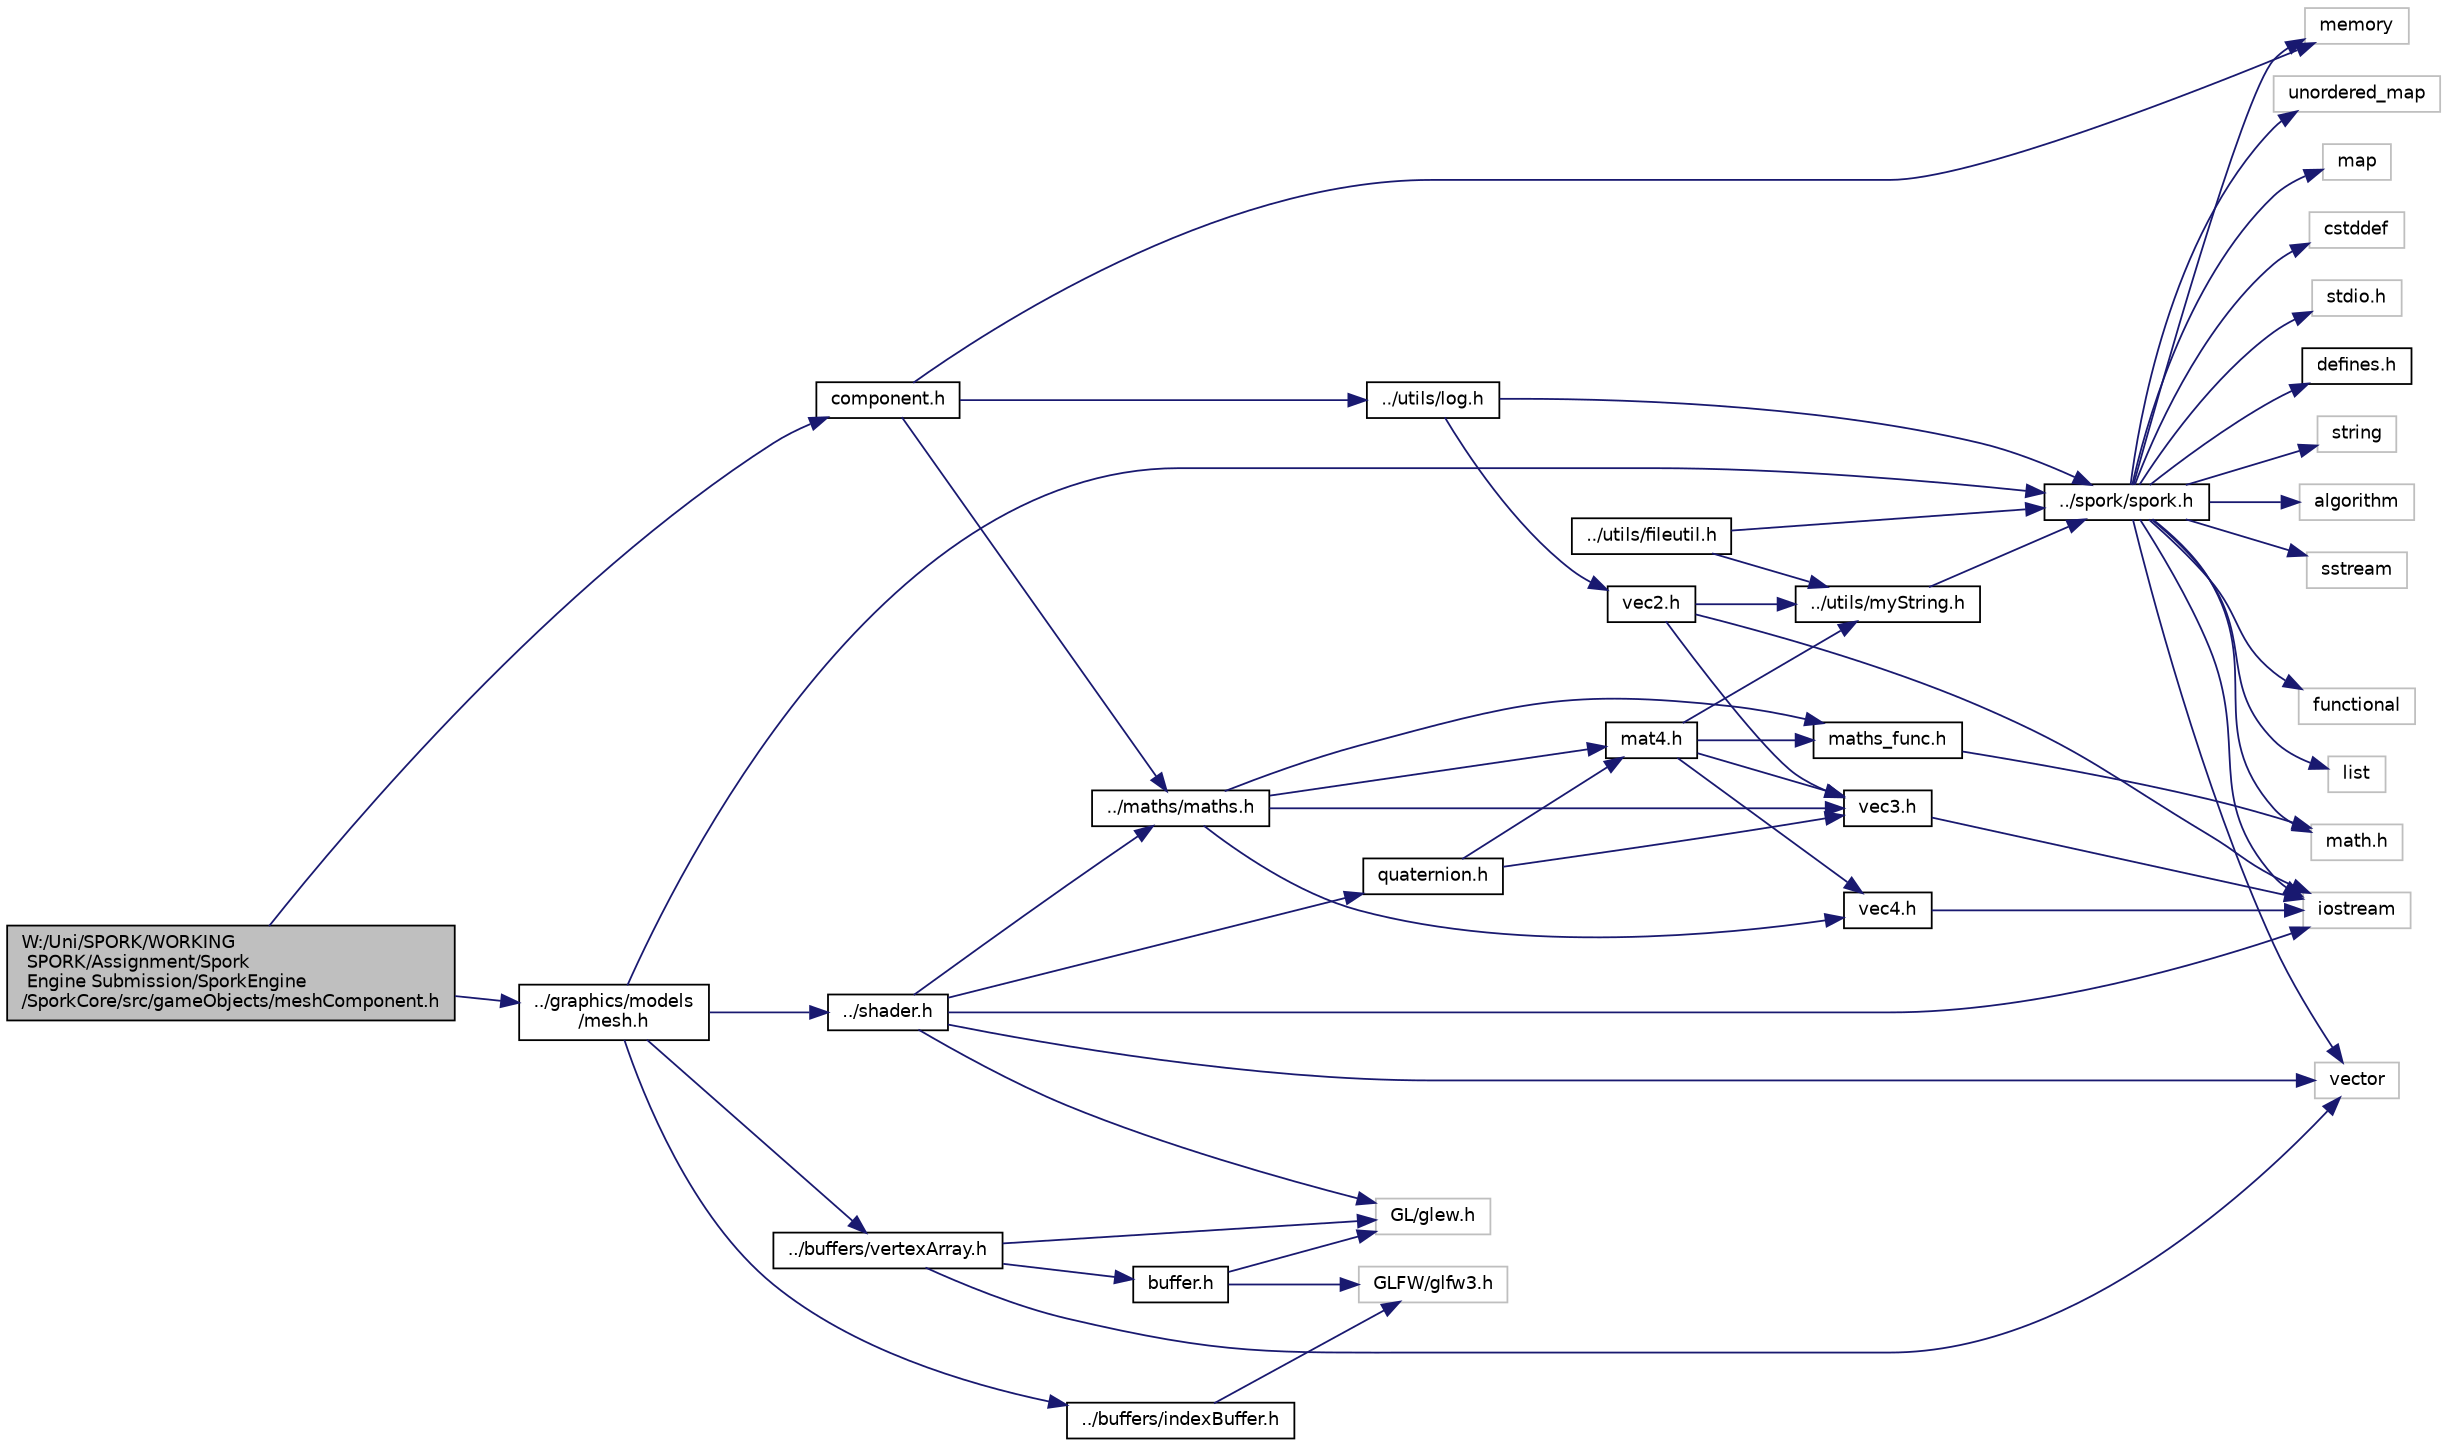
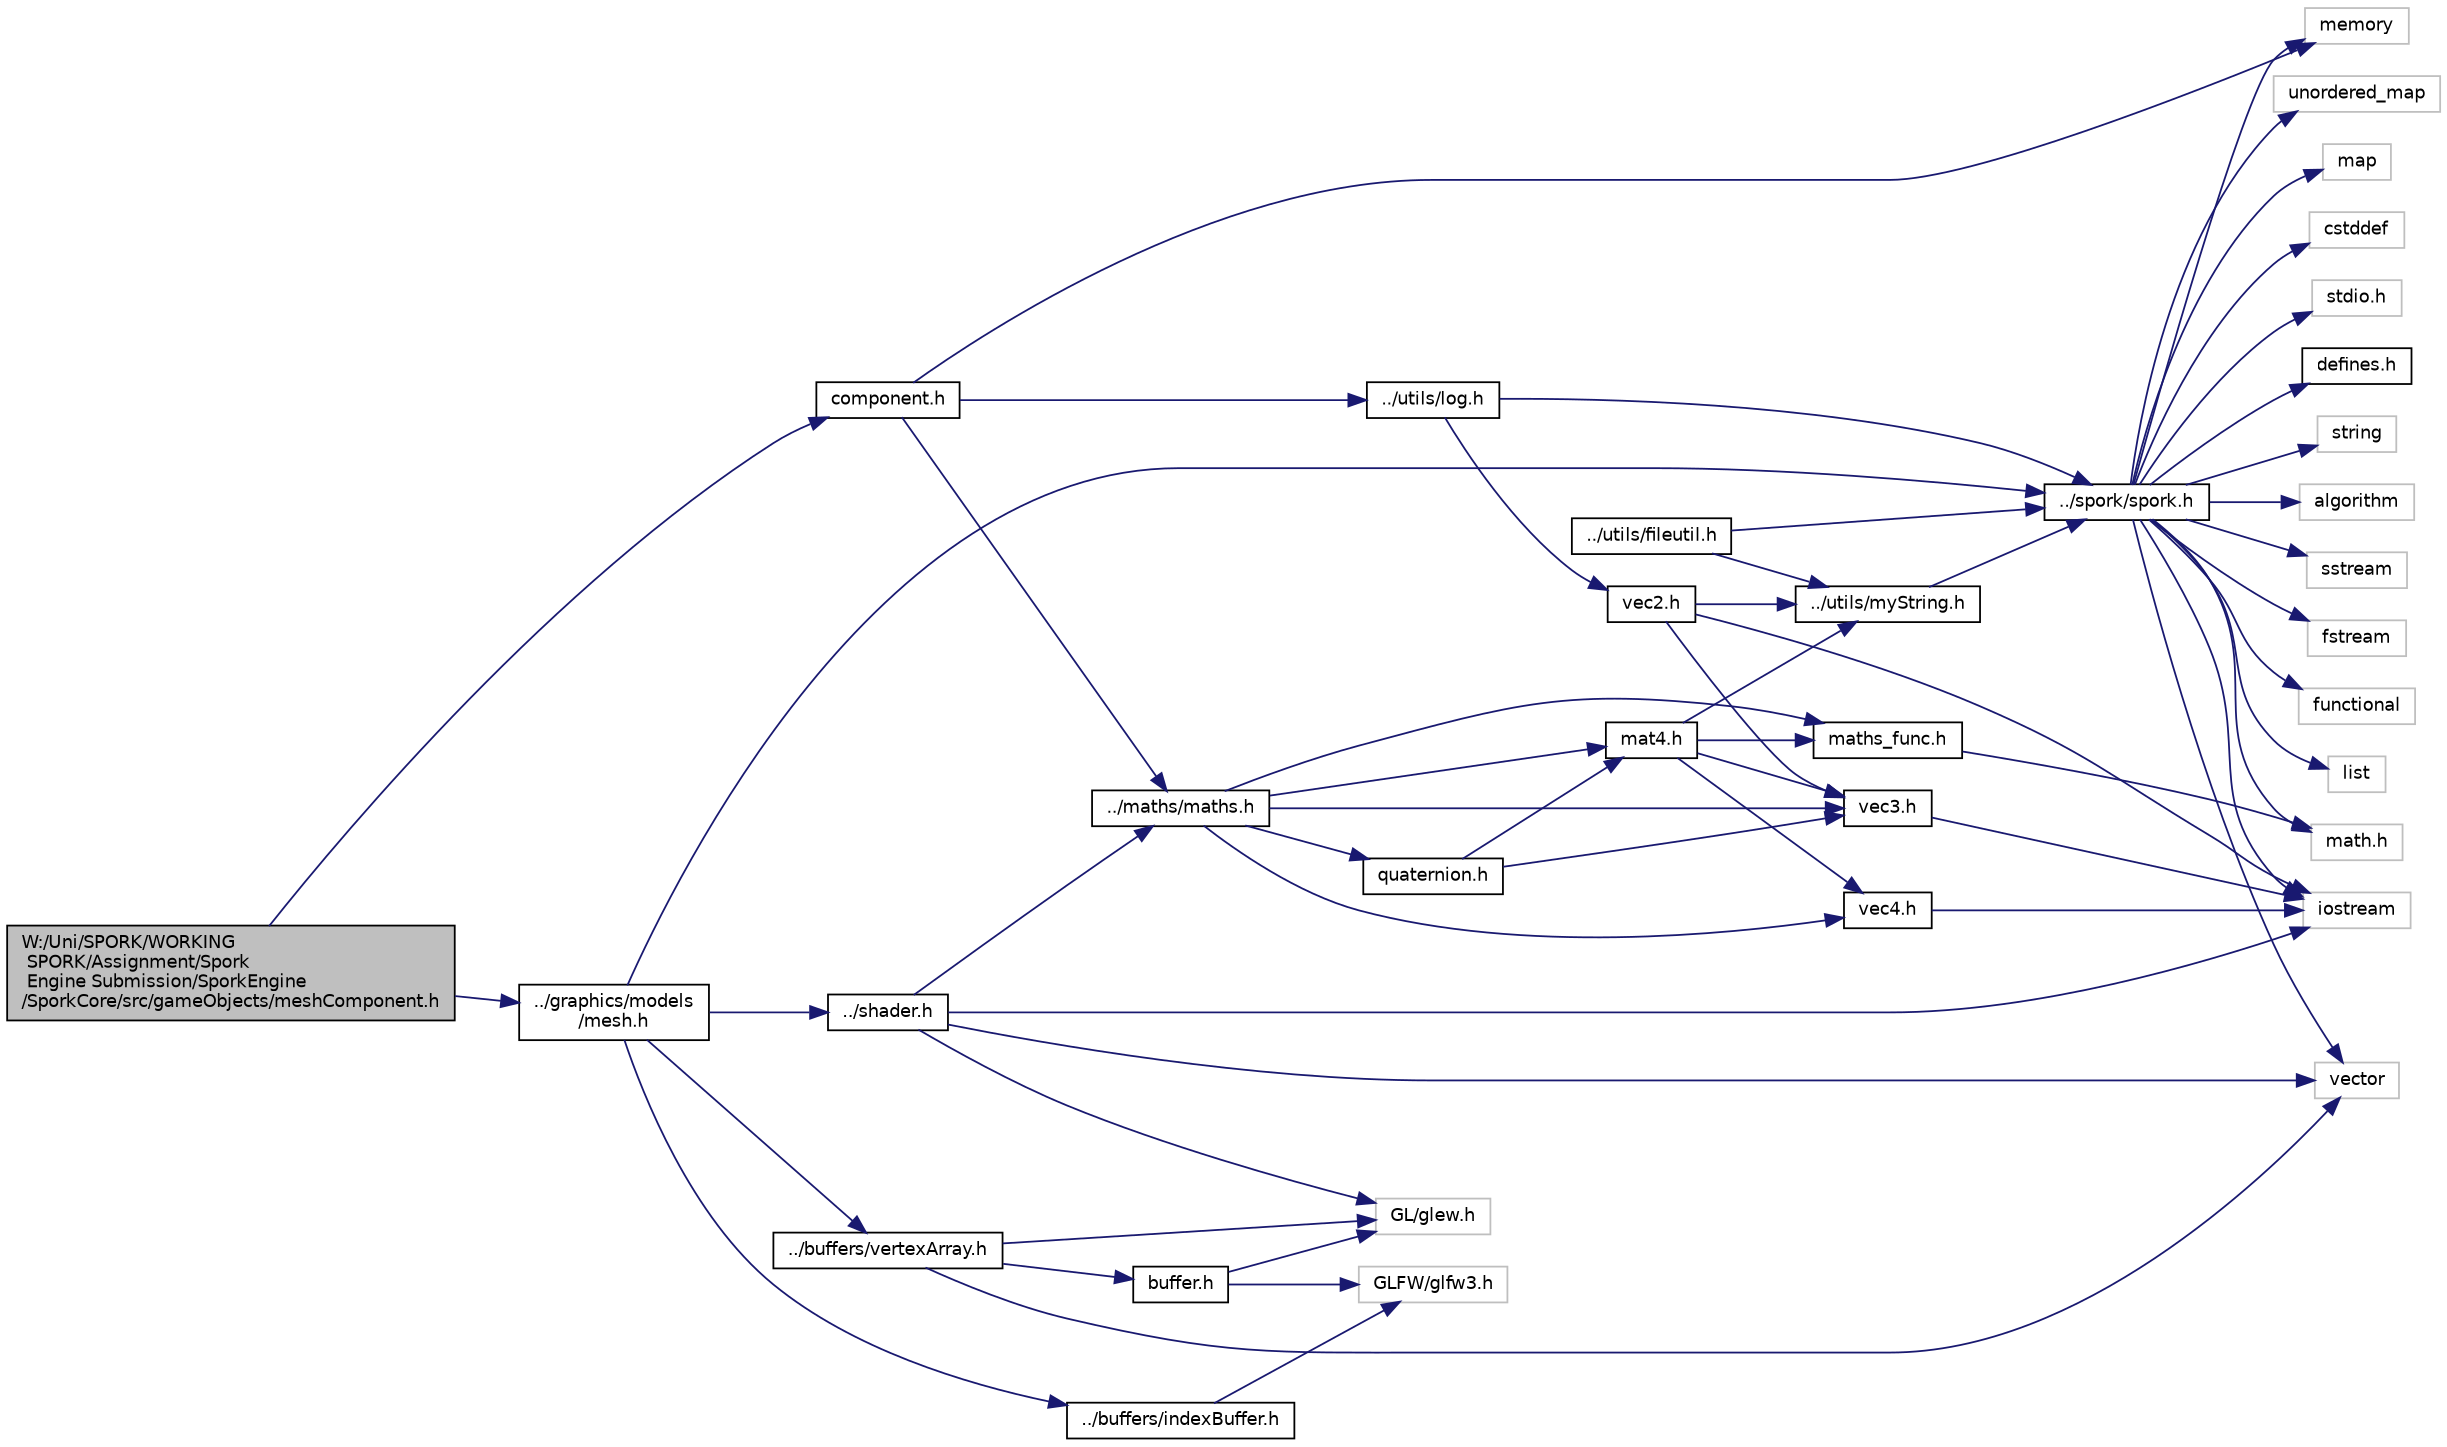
node "fstream": added
edge "../shader.h" -> "quaternion.h": now "../maths/maths.h" -> "quaternion.h"
